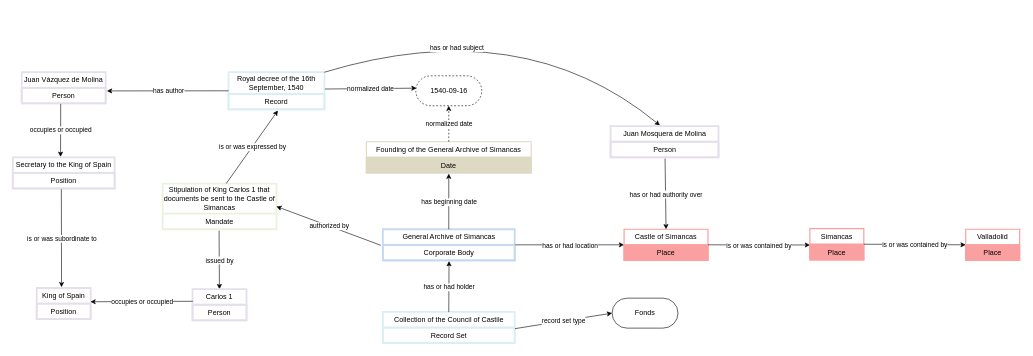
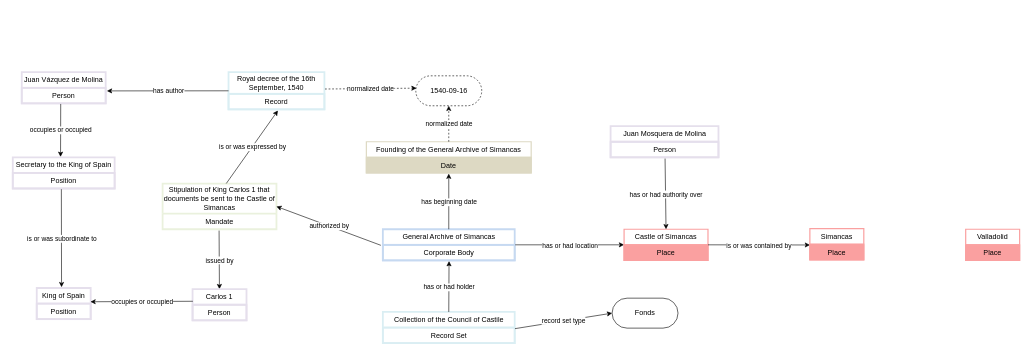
edge "Royal decree of the 16th September, 1540" -> "Juan Mosquera de Molina": removed, label "has or had subject"
edge "Royal decree of the 16th September, 1540" -> "1540-09-16": style solid -> dashed
edge "Simancas" -> "Valladolid": removed, label "is or was contained by"
